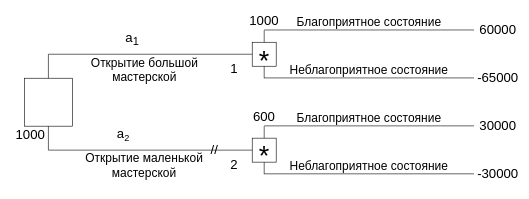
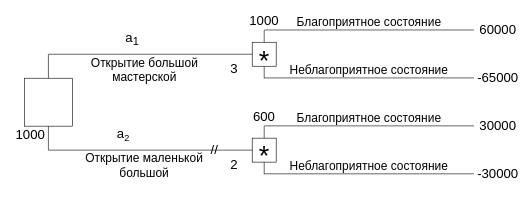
node "1": label "1" -> "3"
node "Открытие маленькой мастерской": label "Открытие маленькой мастерской" -> "Открытие маленькой большой"
